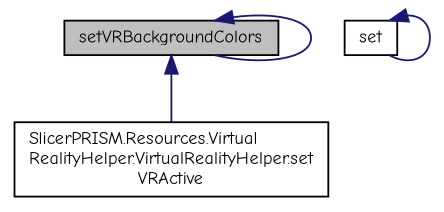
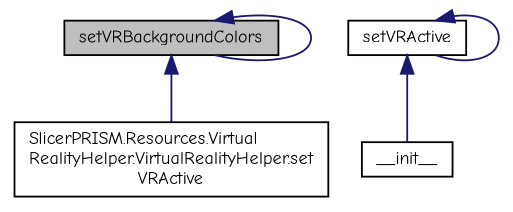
node "set": label "set" -> "setVRActive"
node "__init__": added
